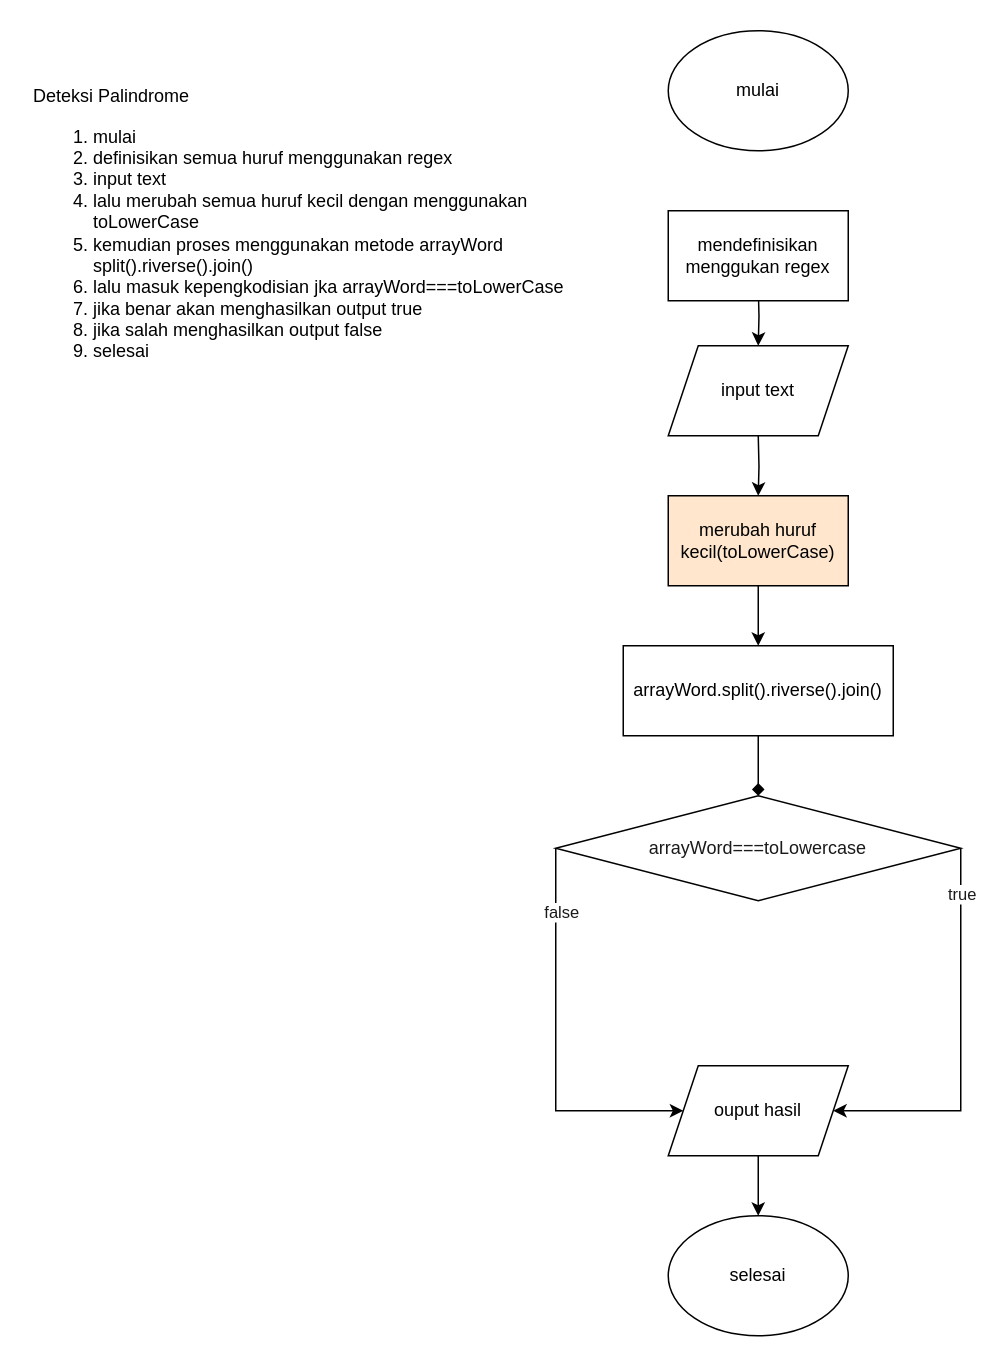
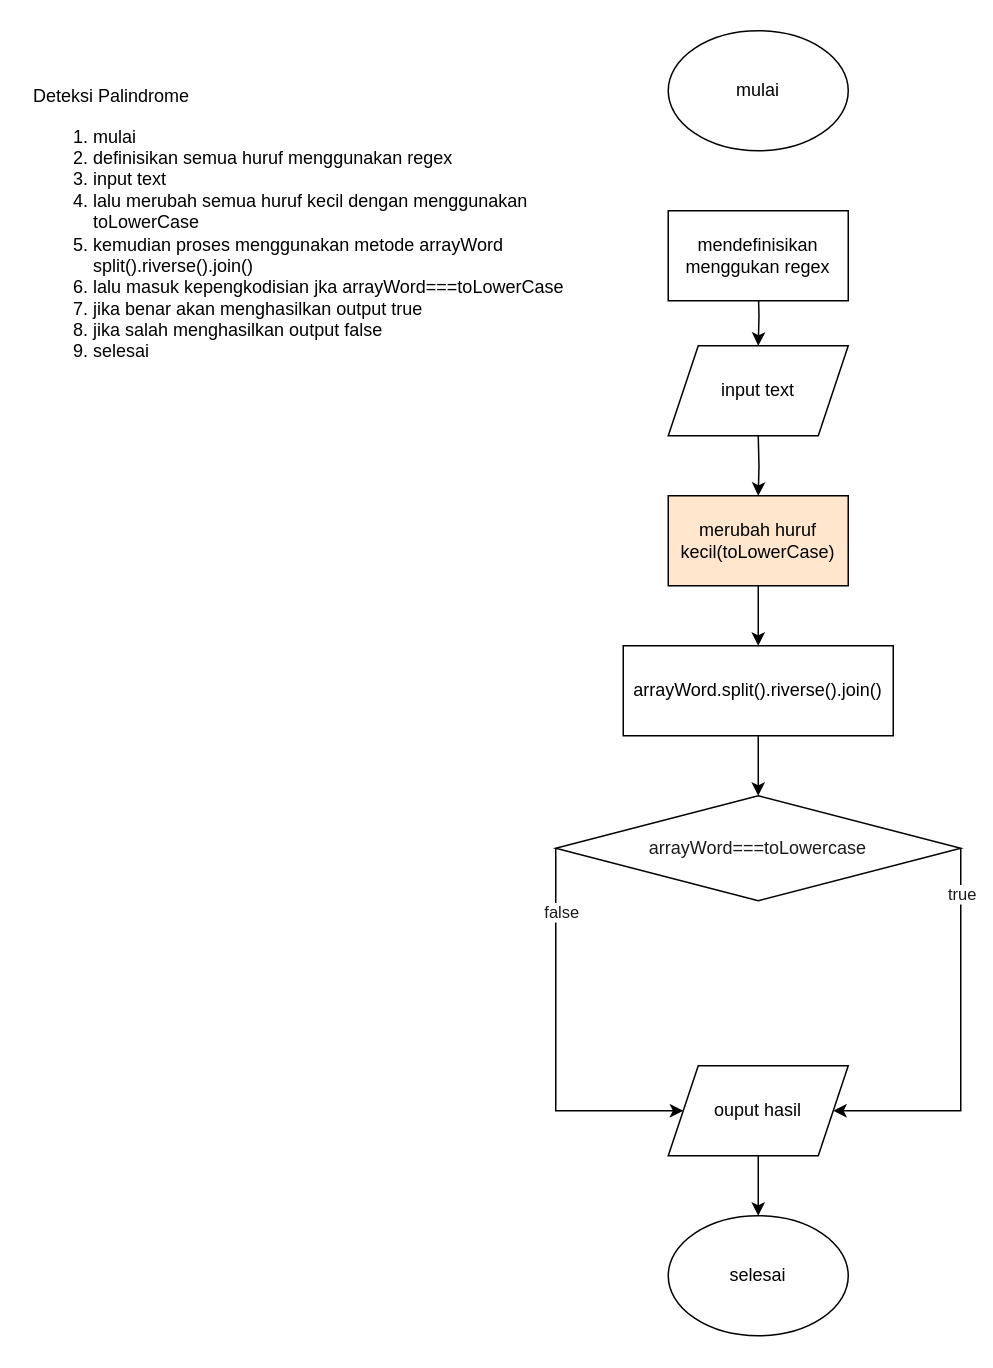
edge "arrayWord.split().riverse().join()" -> "arrayWord===toLowercase": arrowhead diamond -> classic
